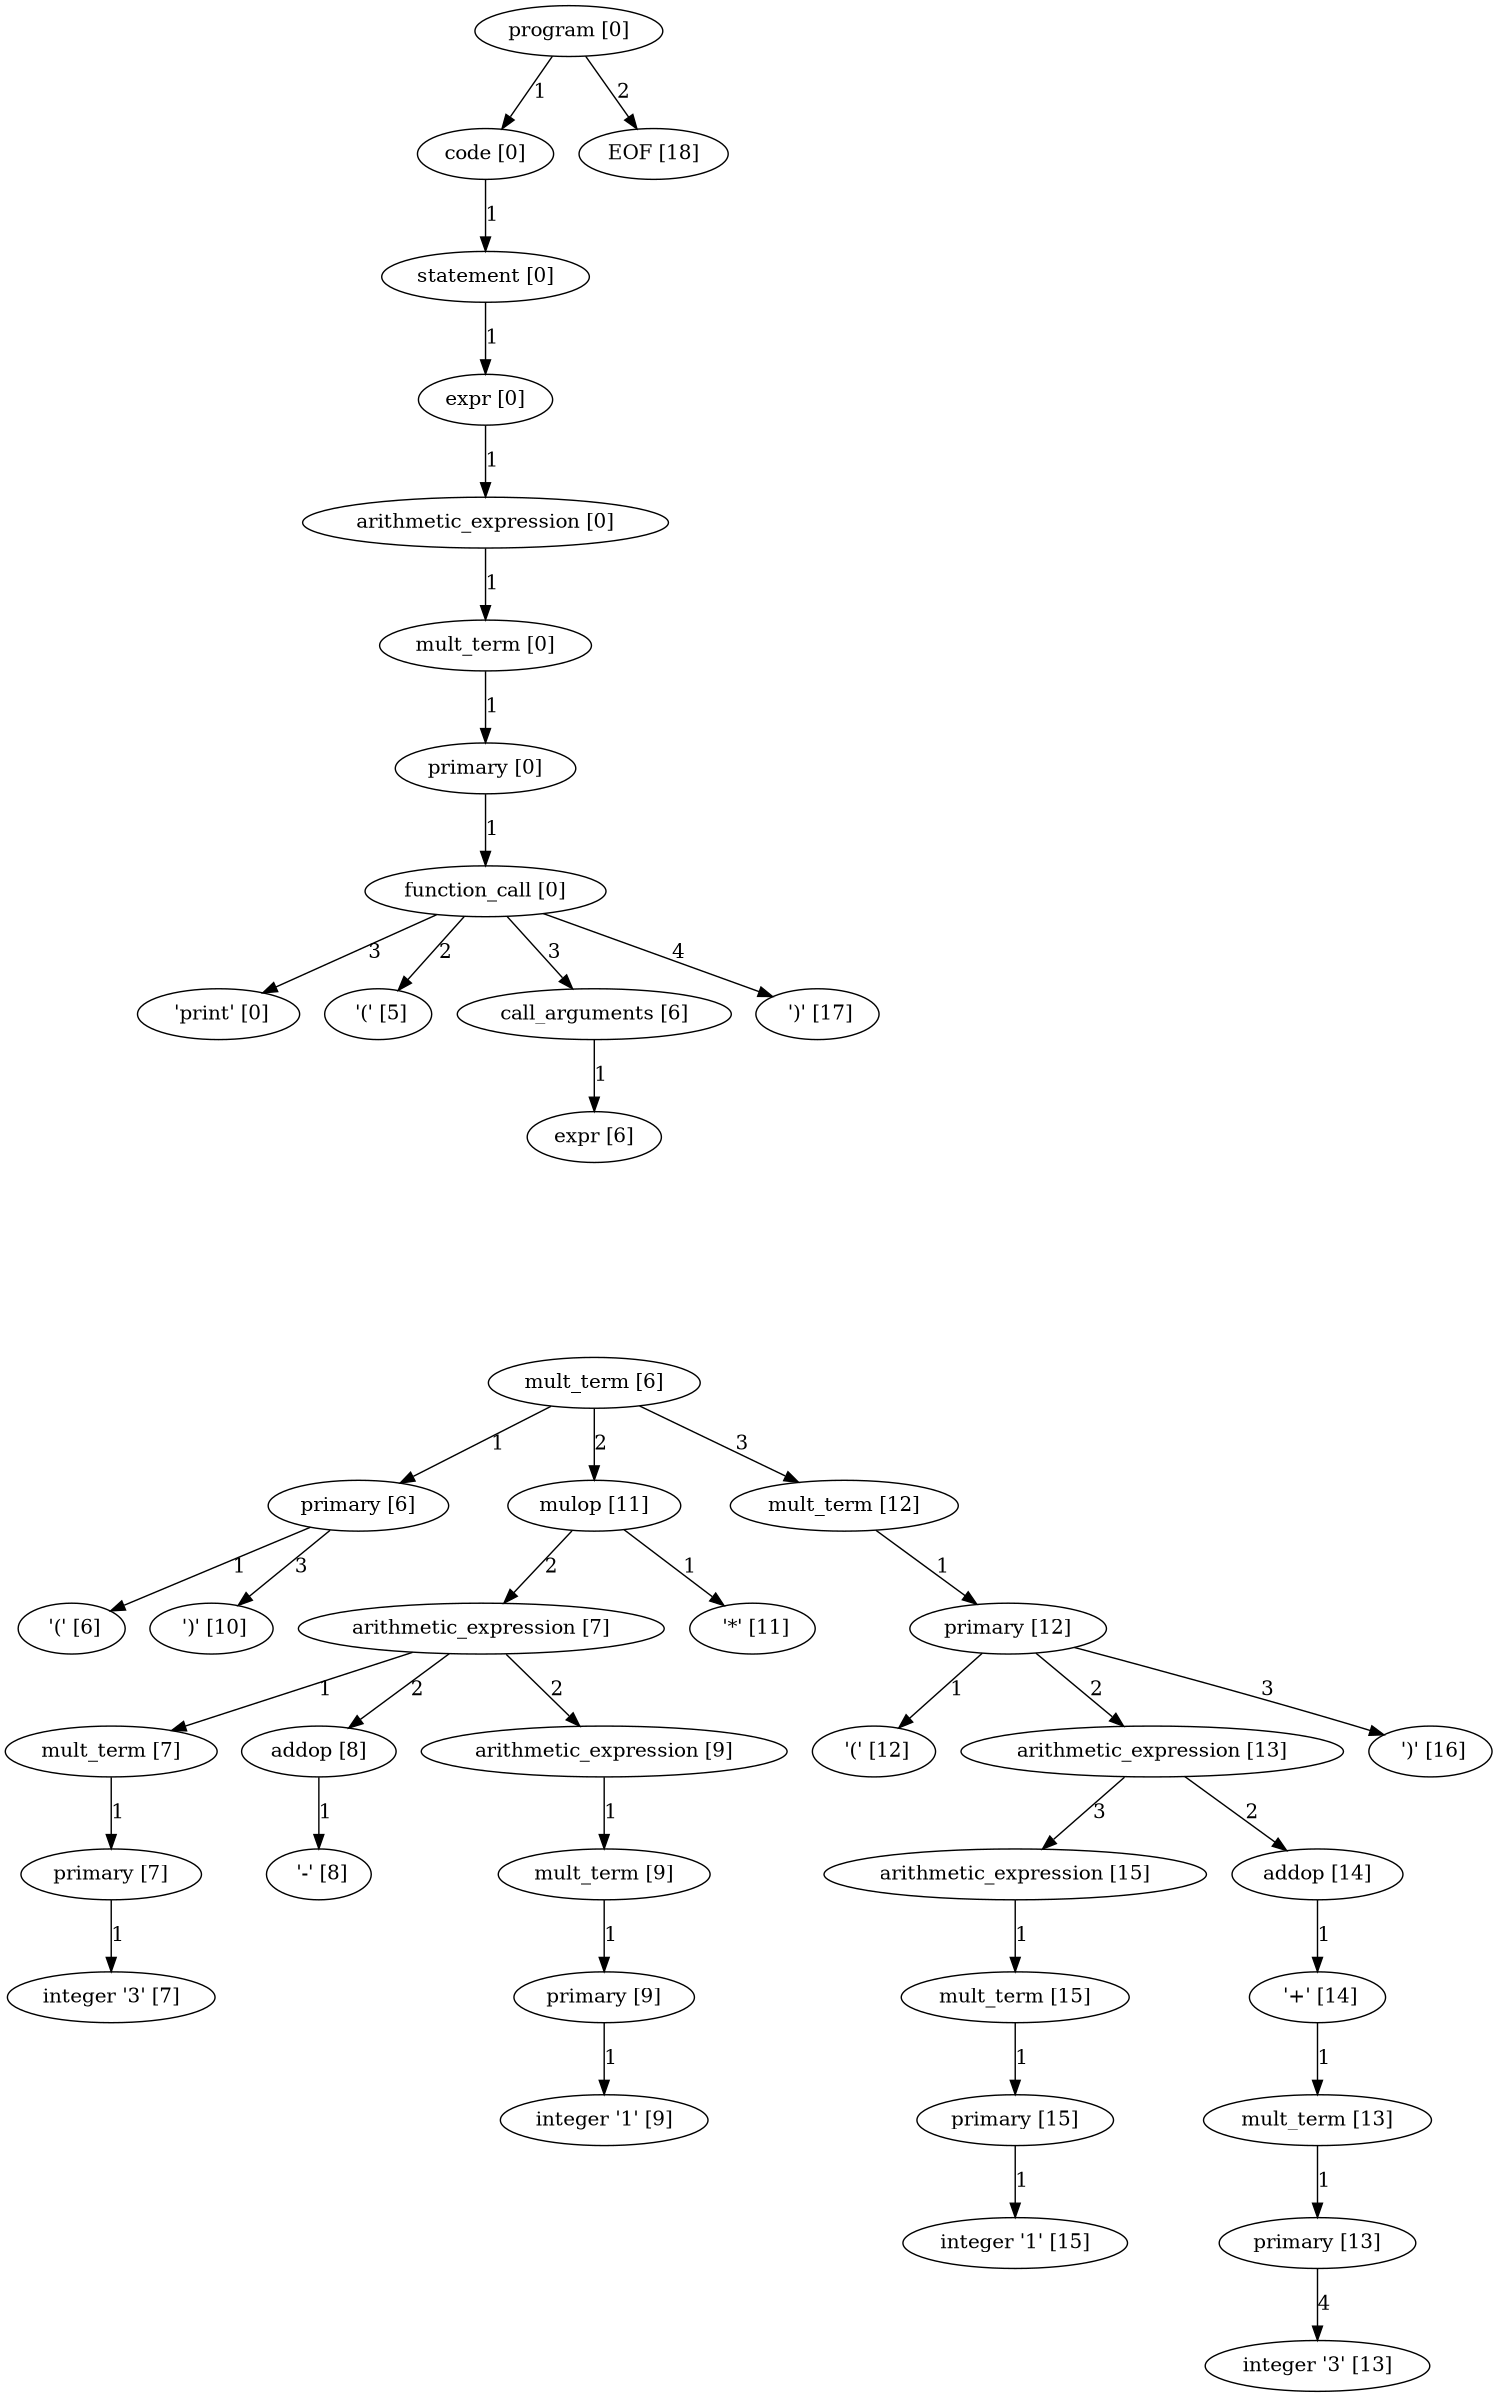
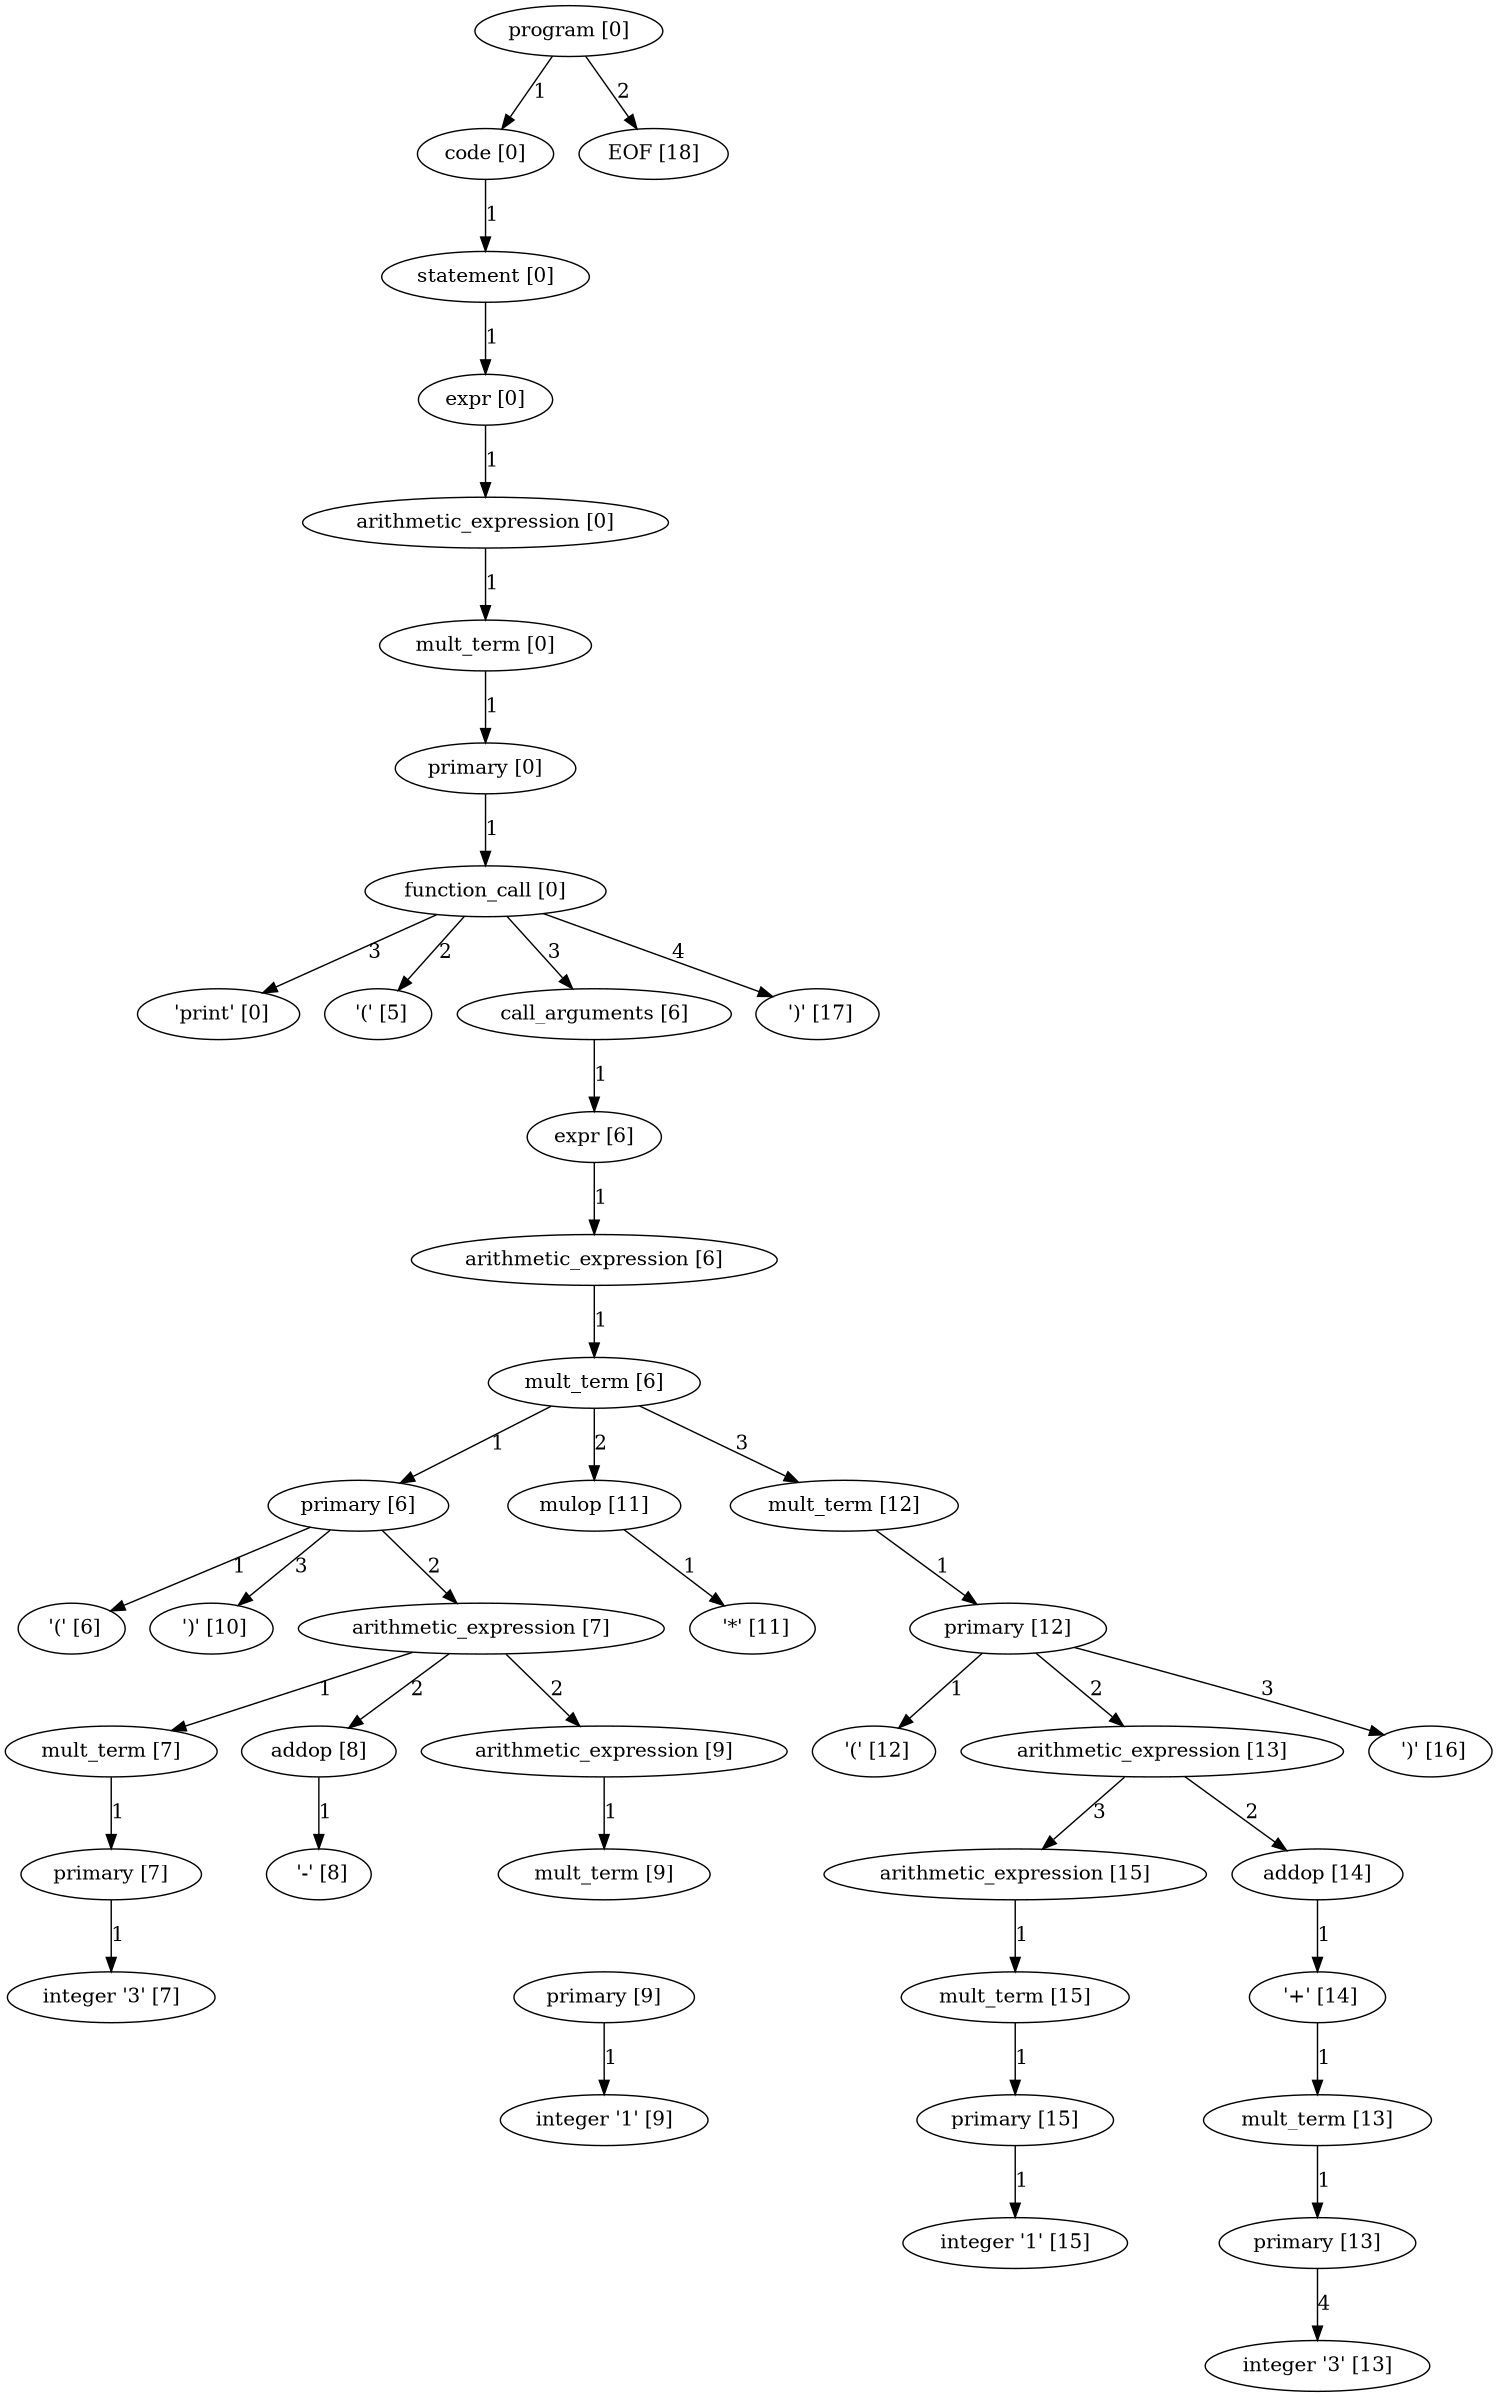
node "arithmetic_expression [6]": added
edge "mulop [11]" -> "arithmetic_expression [7]": now "primary [6]" -> "arithmetic_expression [7]"
edge "mult_term [9]" -> "primary [9]": removed, label "1"
